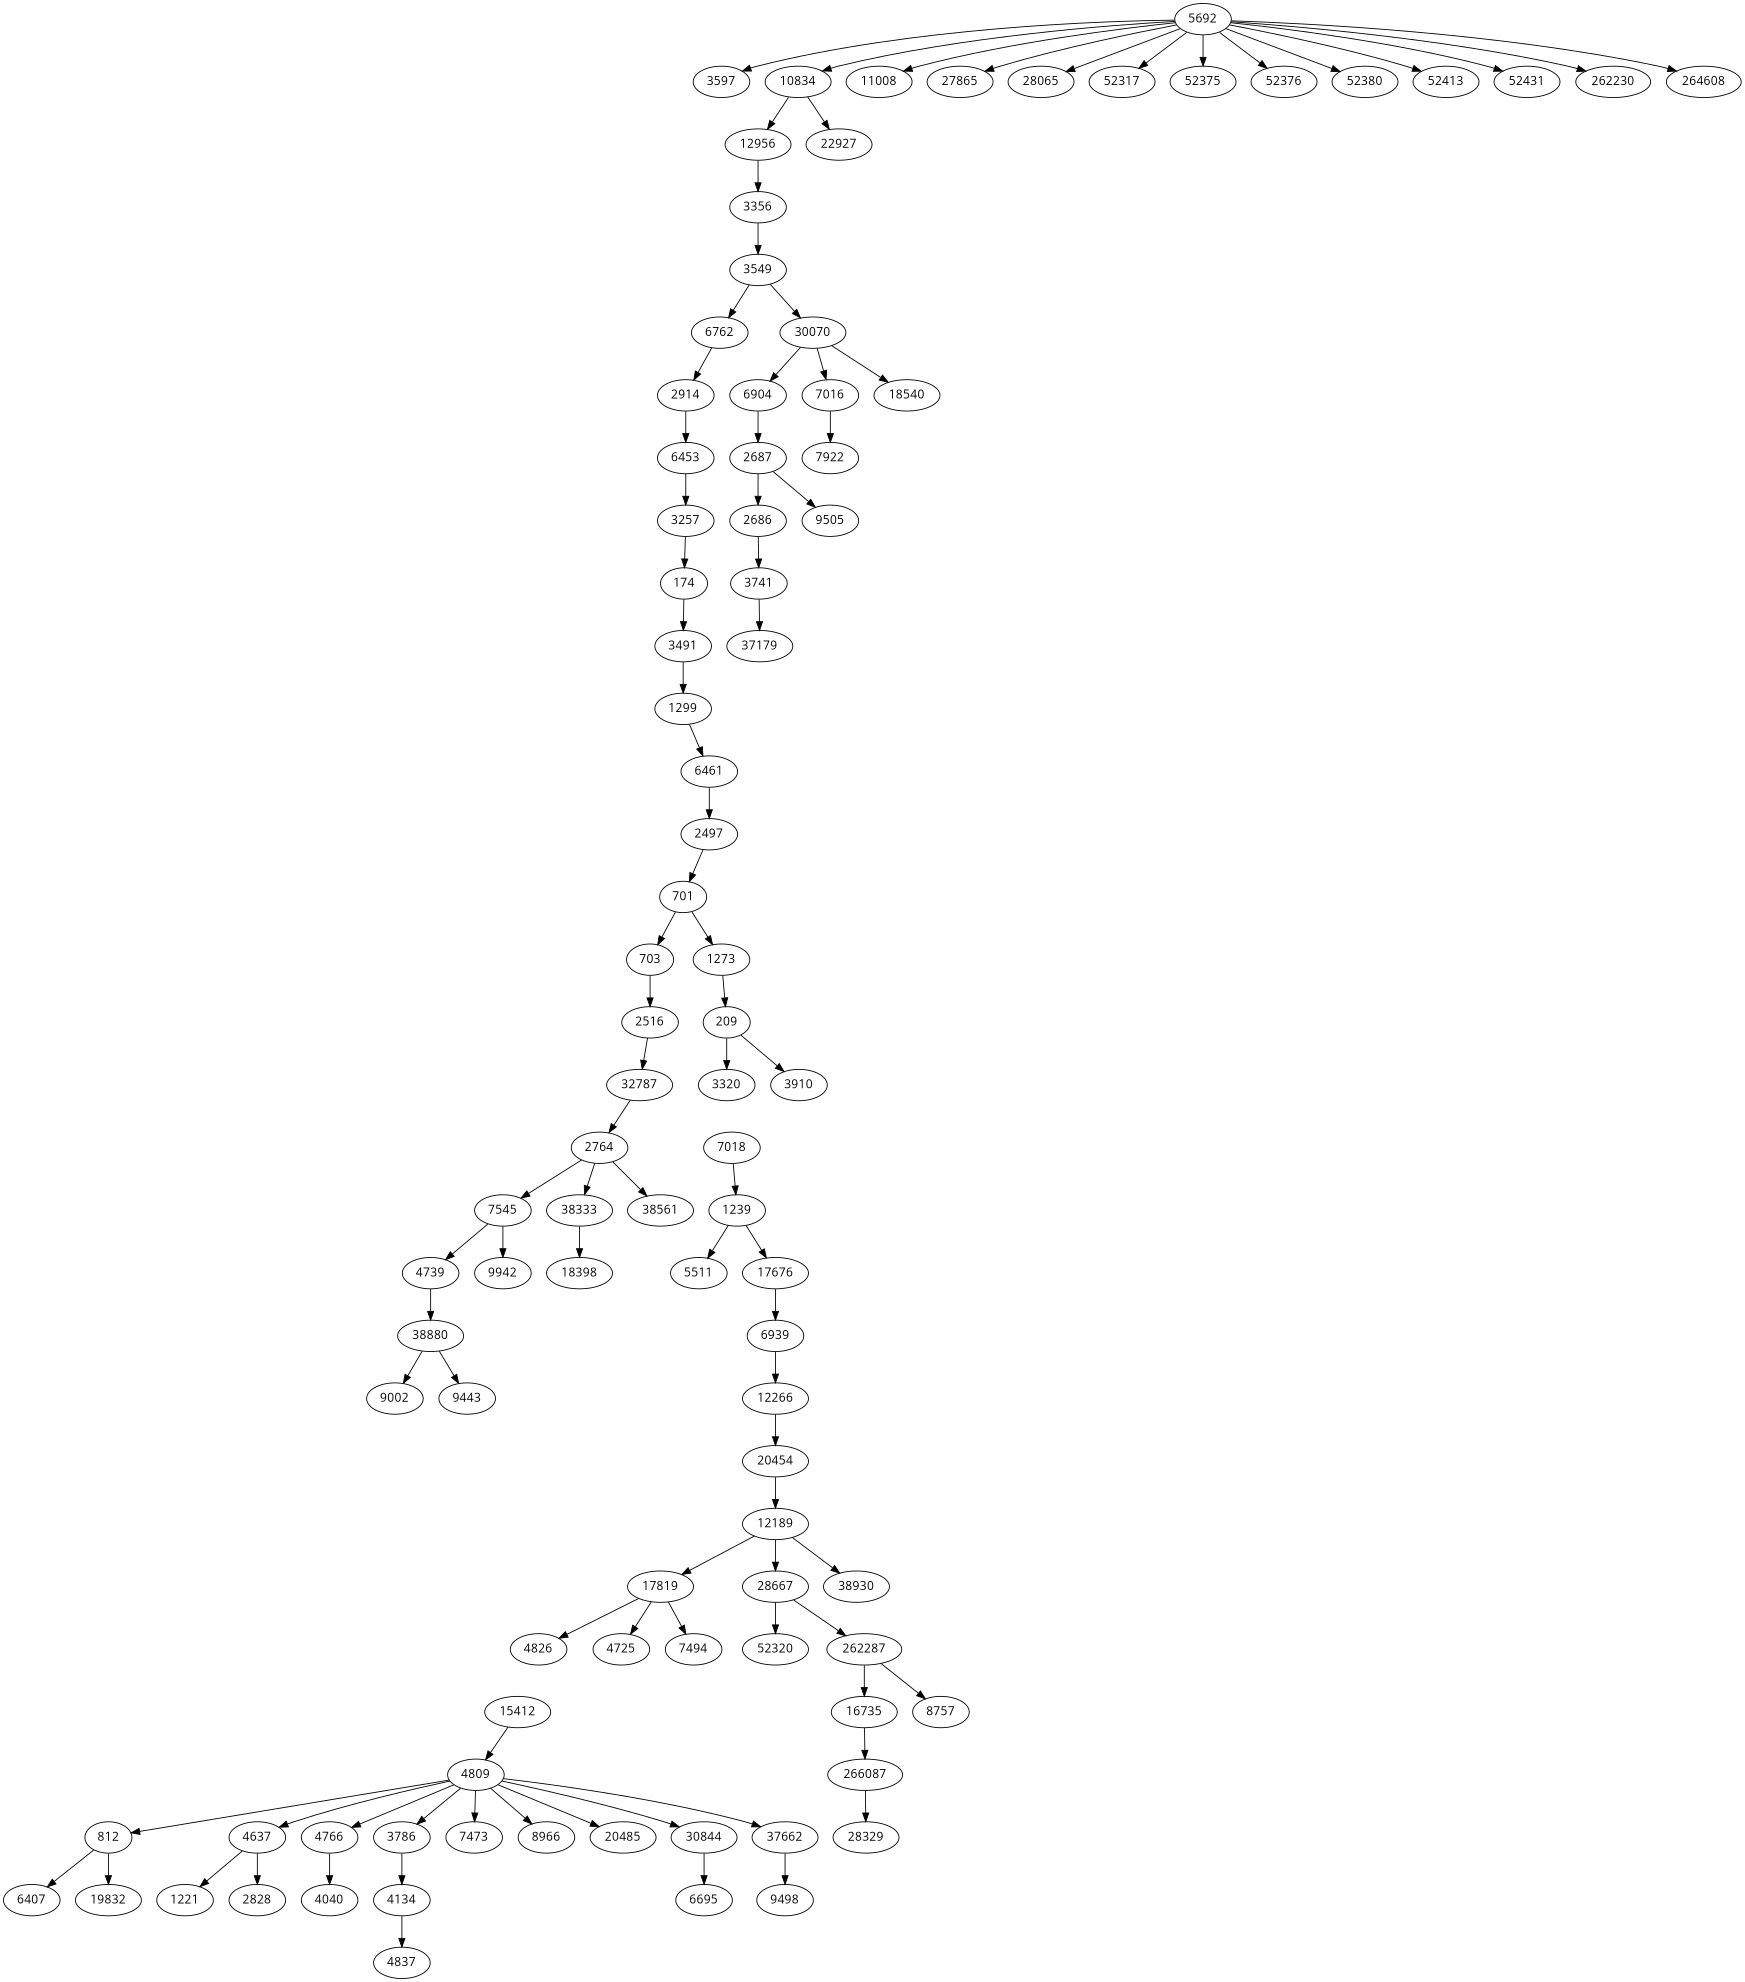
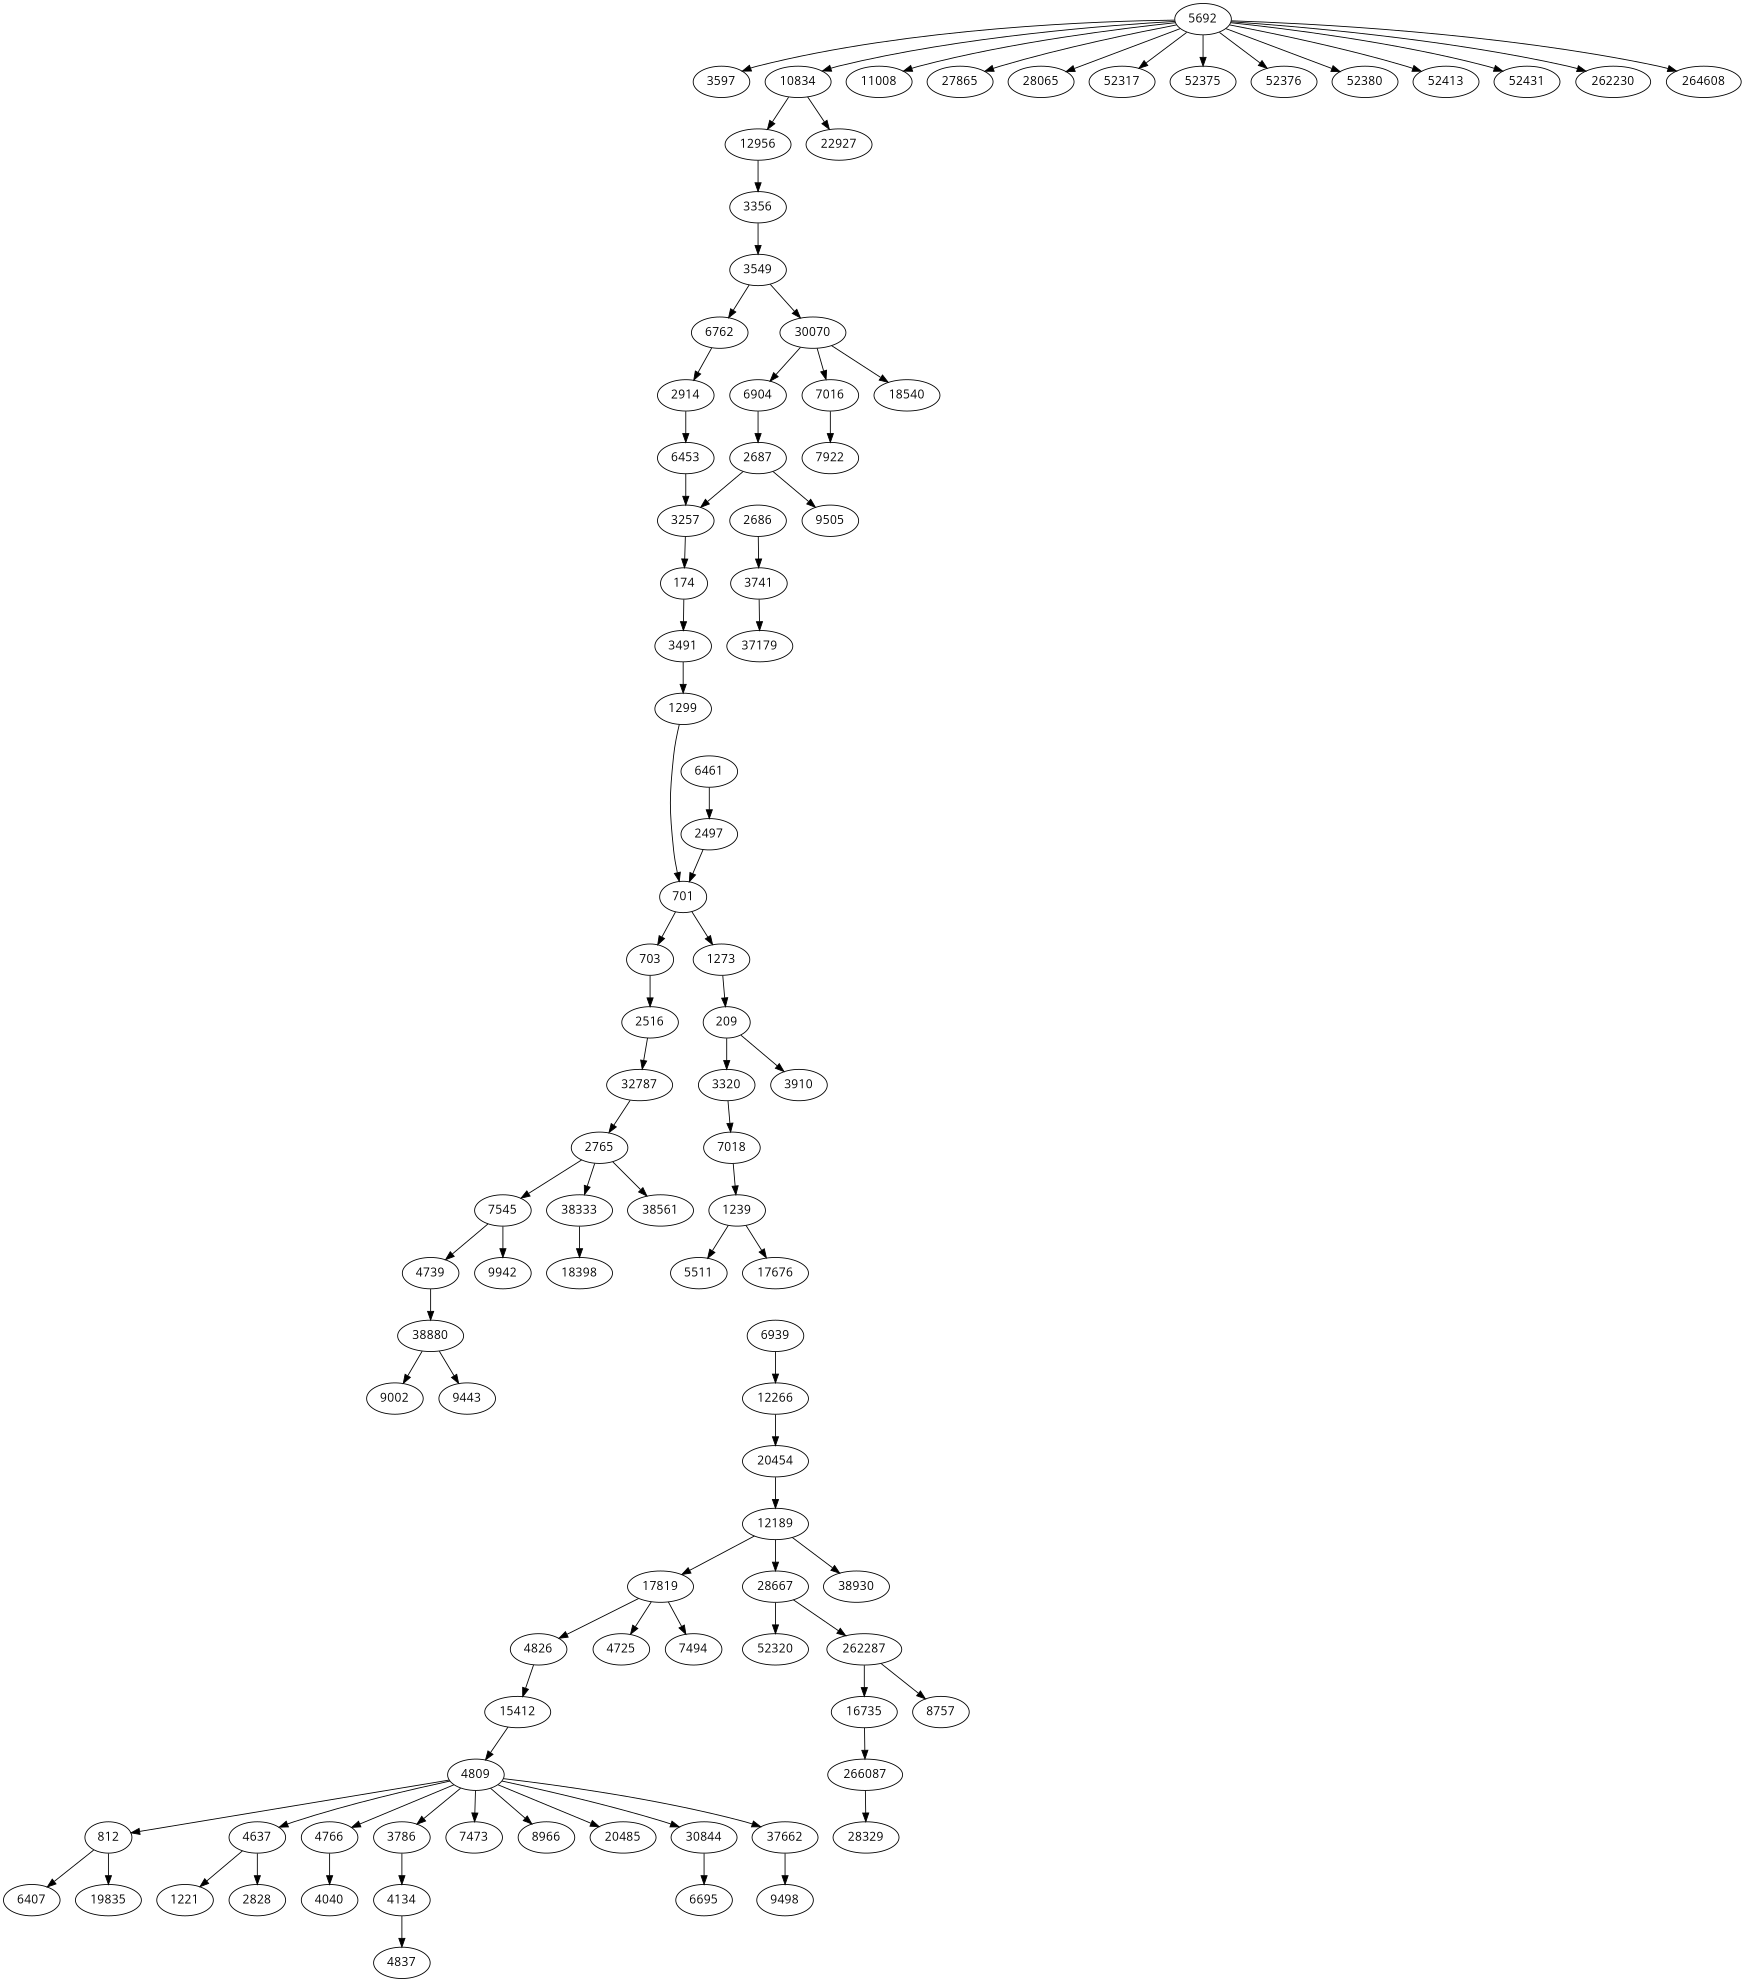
edge "2687" -> "2686": now "2687" -> "3257"
edge "1299" -> "6461": now "1299" -> "701"
edge "3320" -> "7018": added
node "2764": label "2764" -> "2765"
edge "17676" -> "6939": removed
edge "4826" -> "15412": added
node "19832": label "19832" -> "19835"
